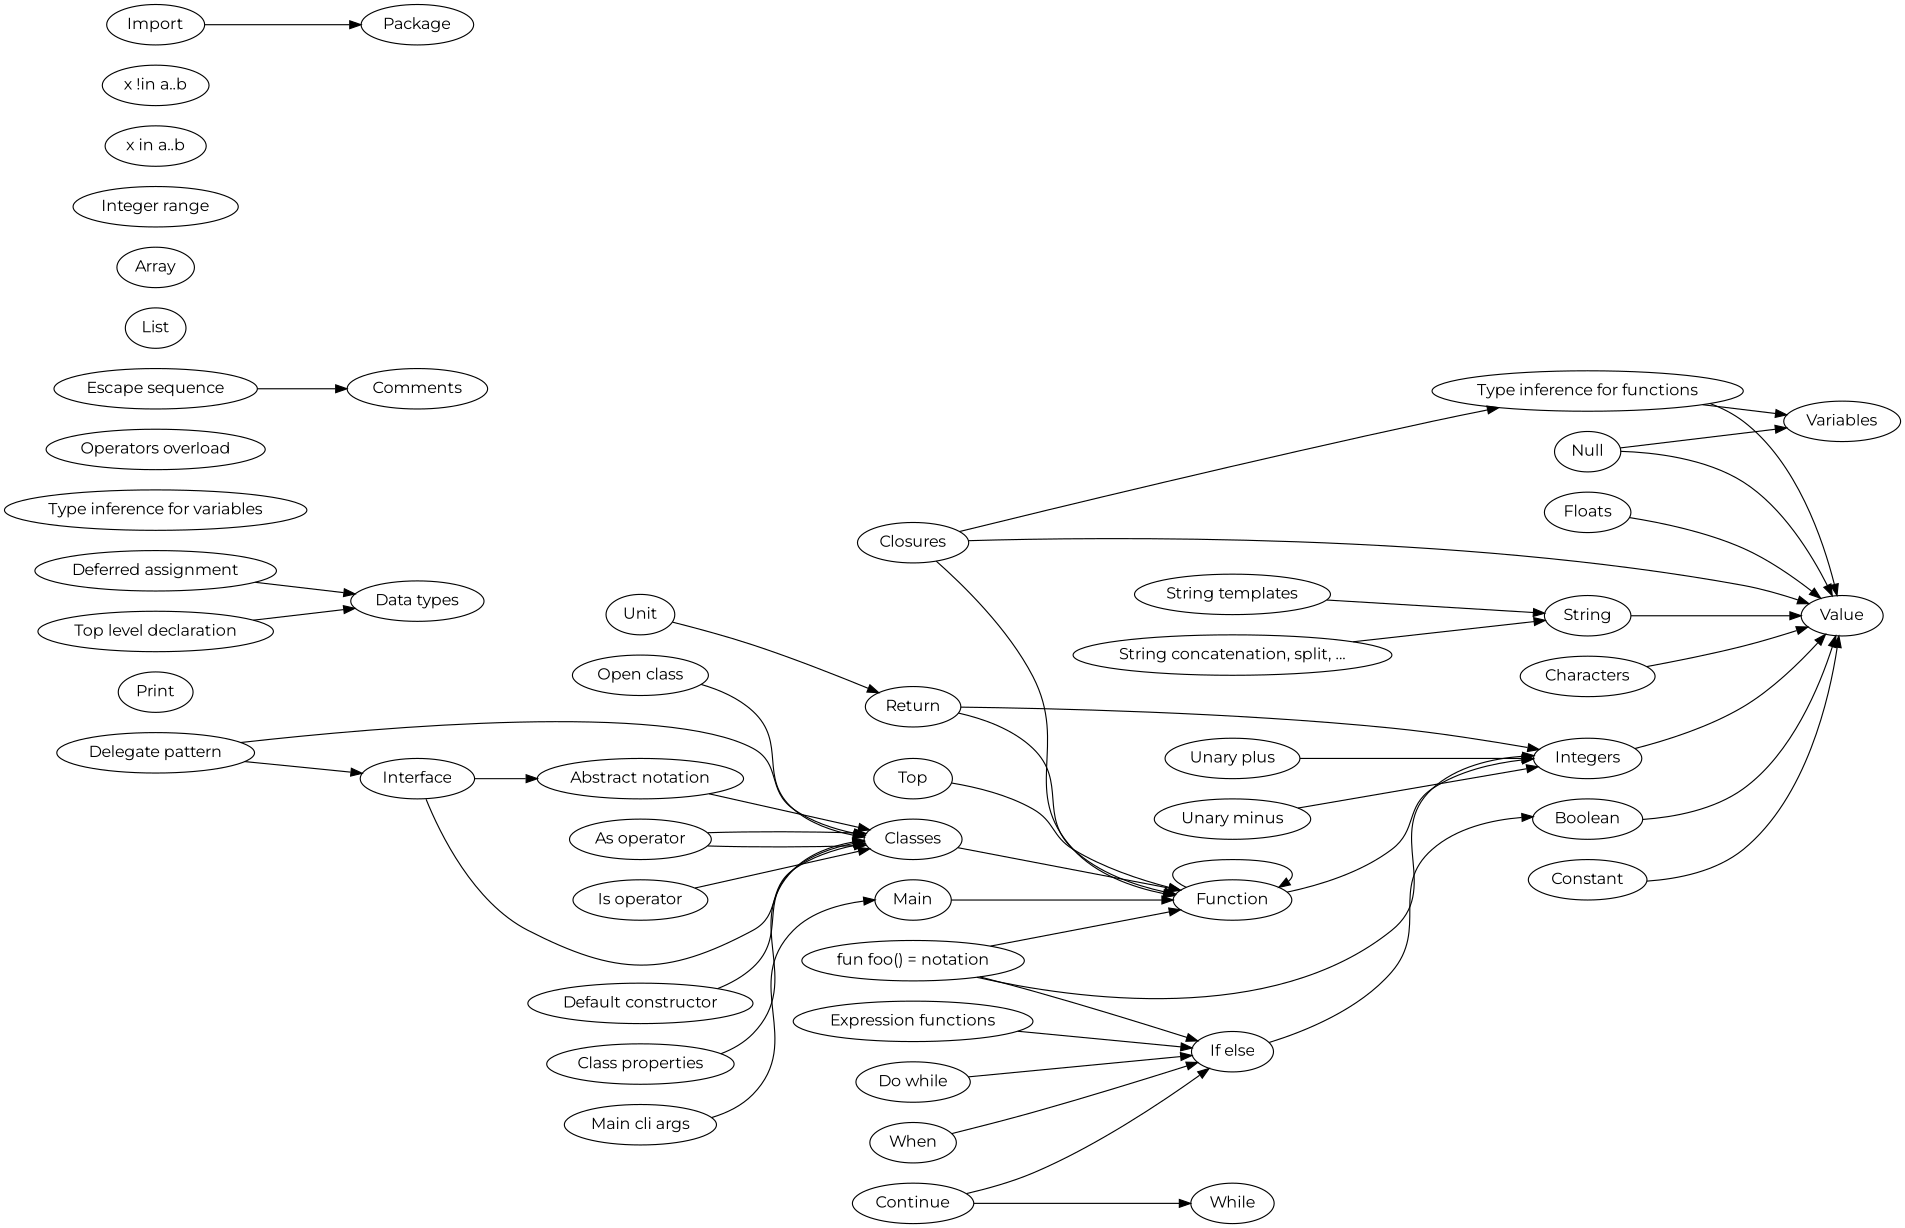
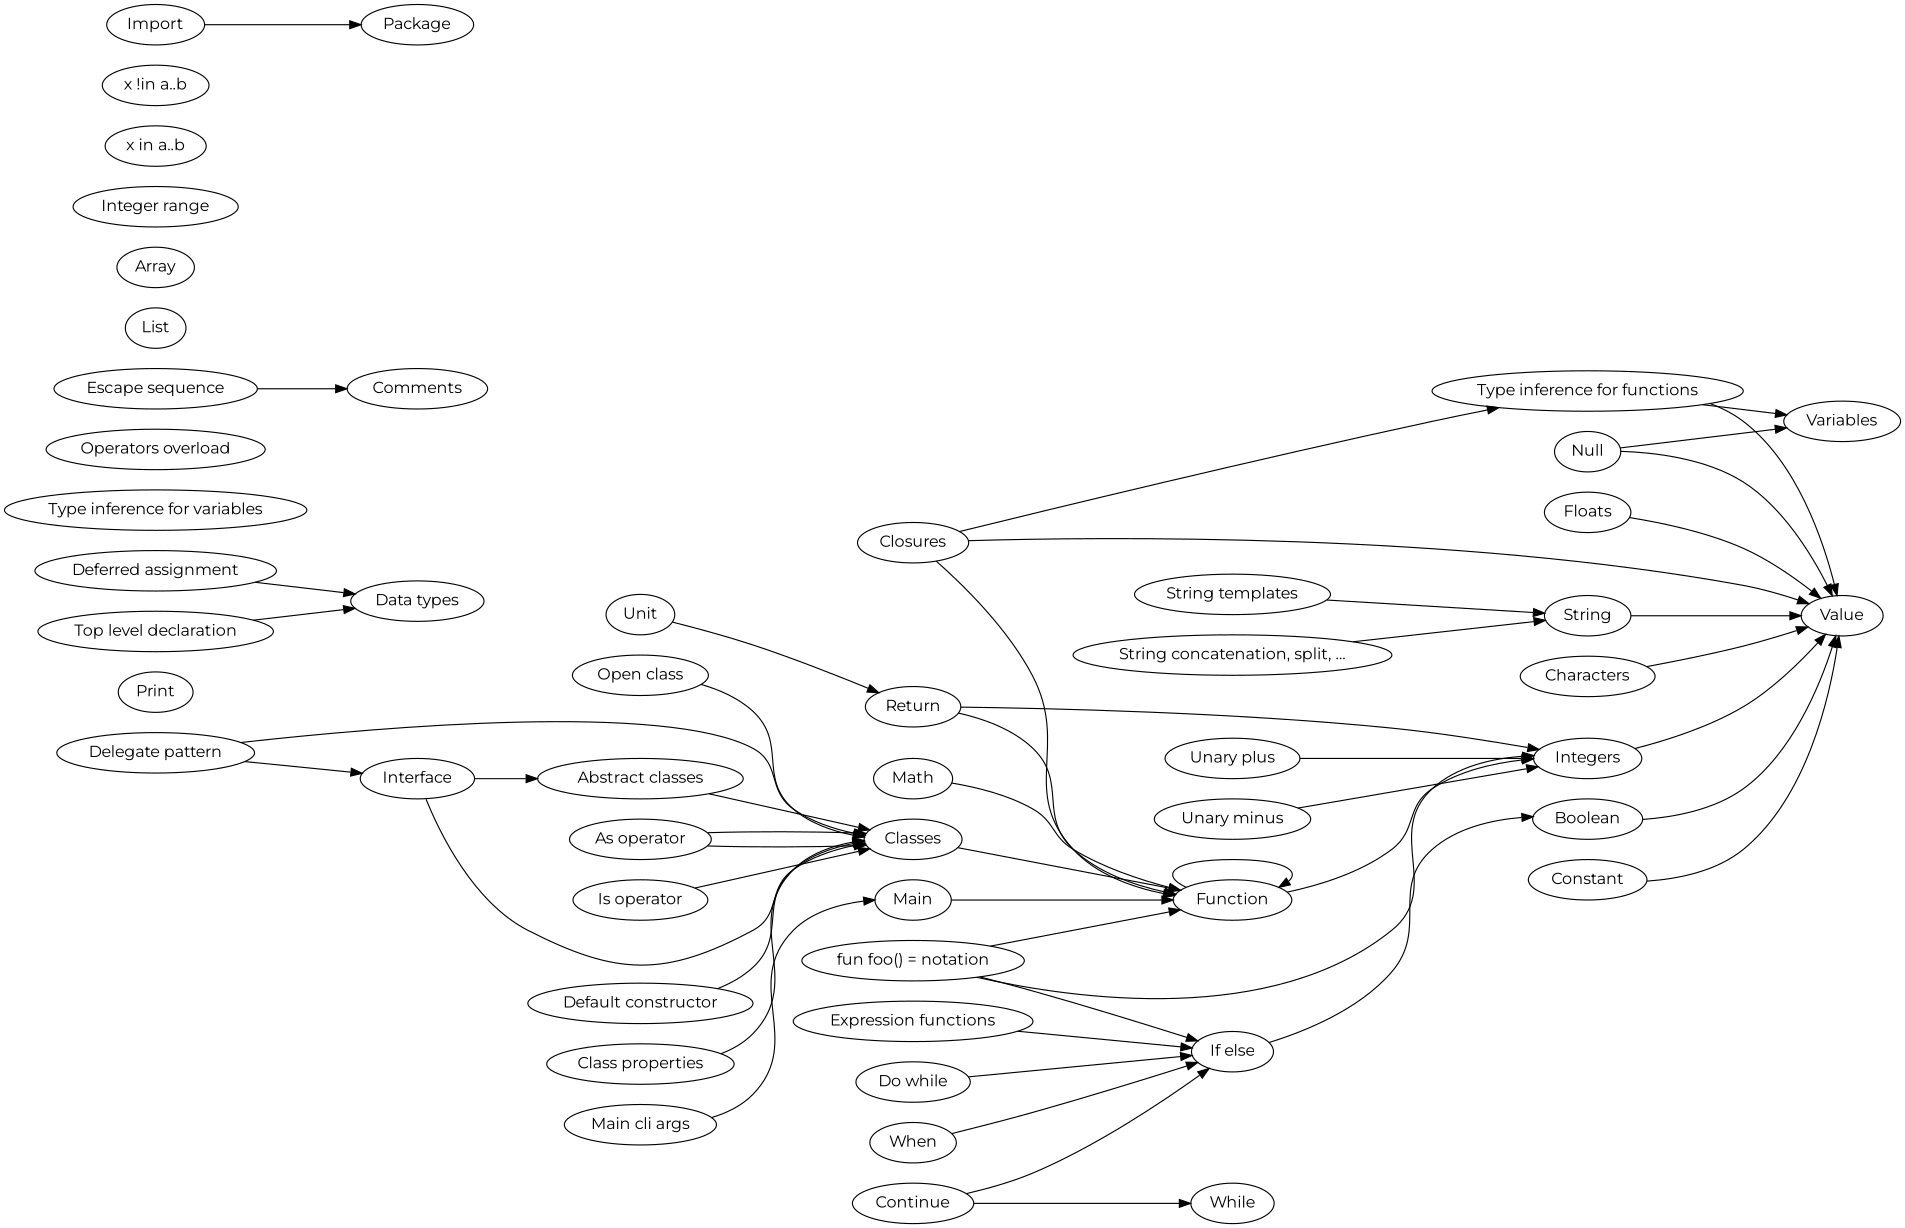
node "Abstract notation": label "Abstract notation" -> "Abstract classes"
node "Top": label "Top" -> "Math"
